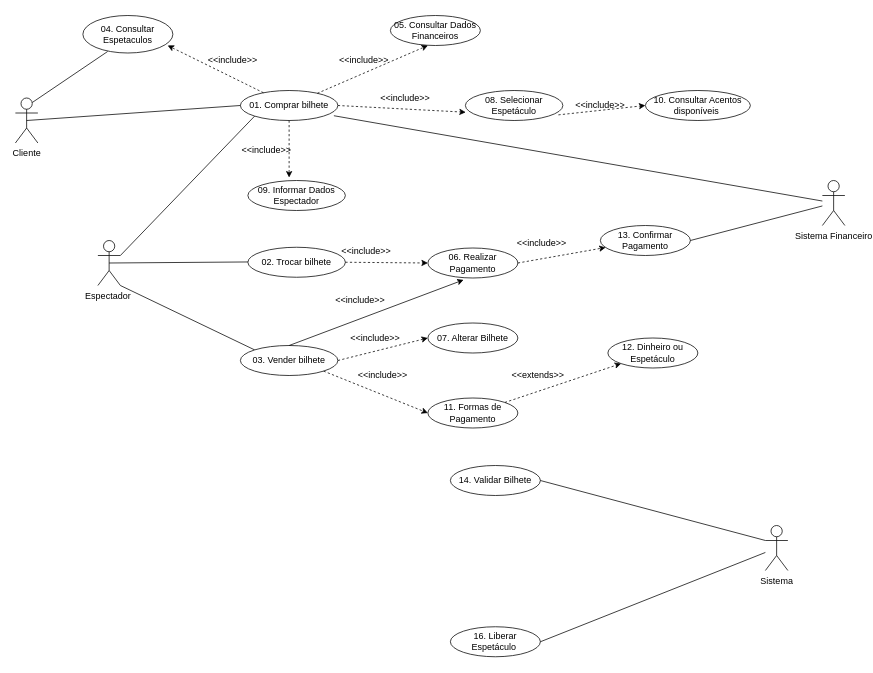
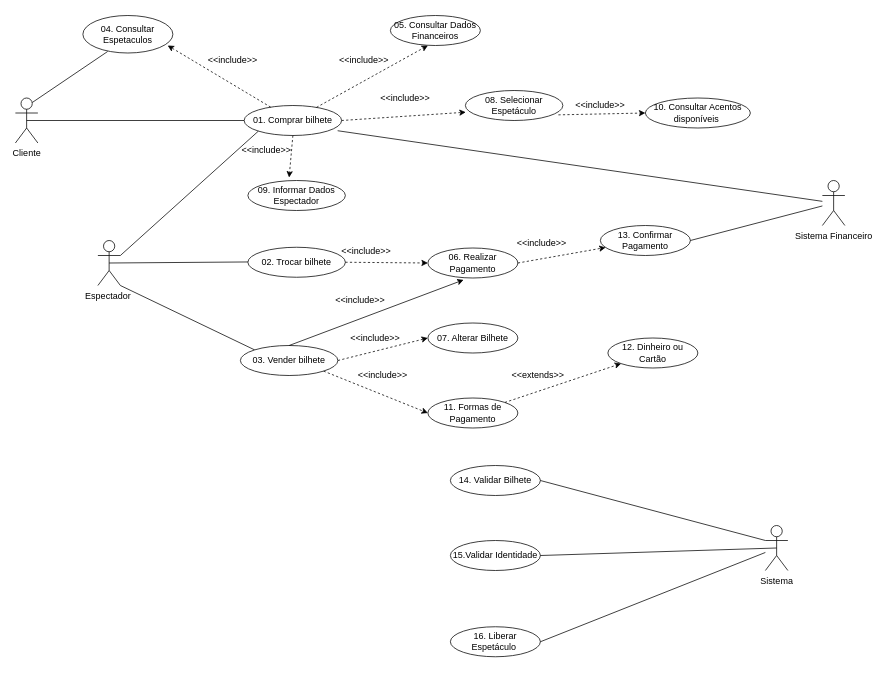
node "01. Comprar bilhete": moved (289, 105) -> (293, 120)
node "10. Consultar Acentos disponíveis": moved (698, 105) -> (698, 113)
node "12. Dinheiro ou Espetáculo": label "12. Dinheiro ou Espetáculo" -> "12. Dinheiro ou Cartão"
edge "Sistema" -- "15.Validar Identidade": added
node "15.Validar Identidade": added
